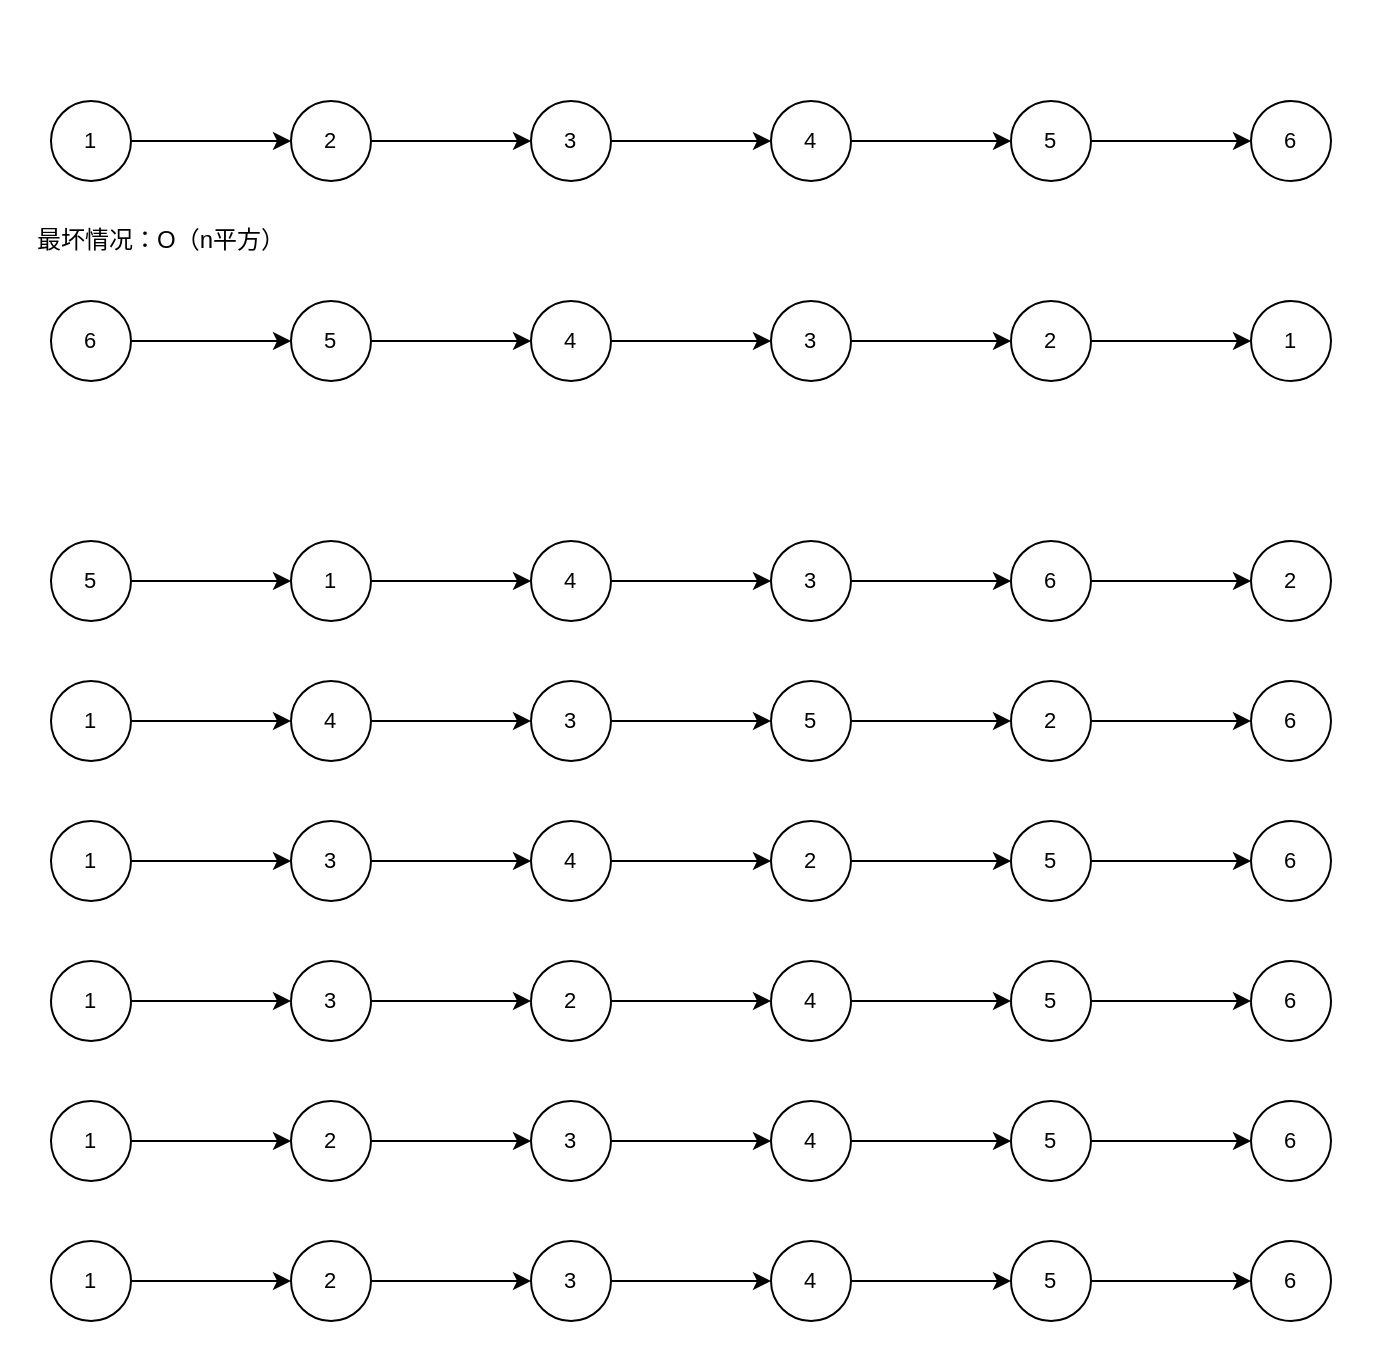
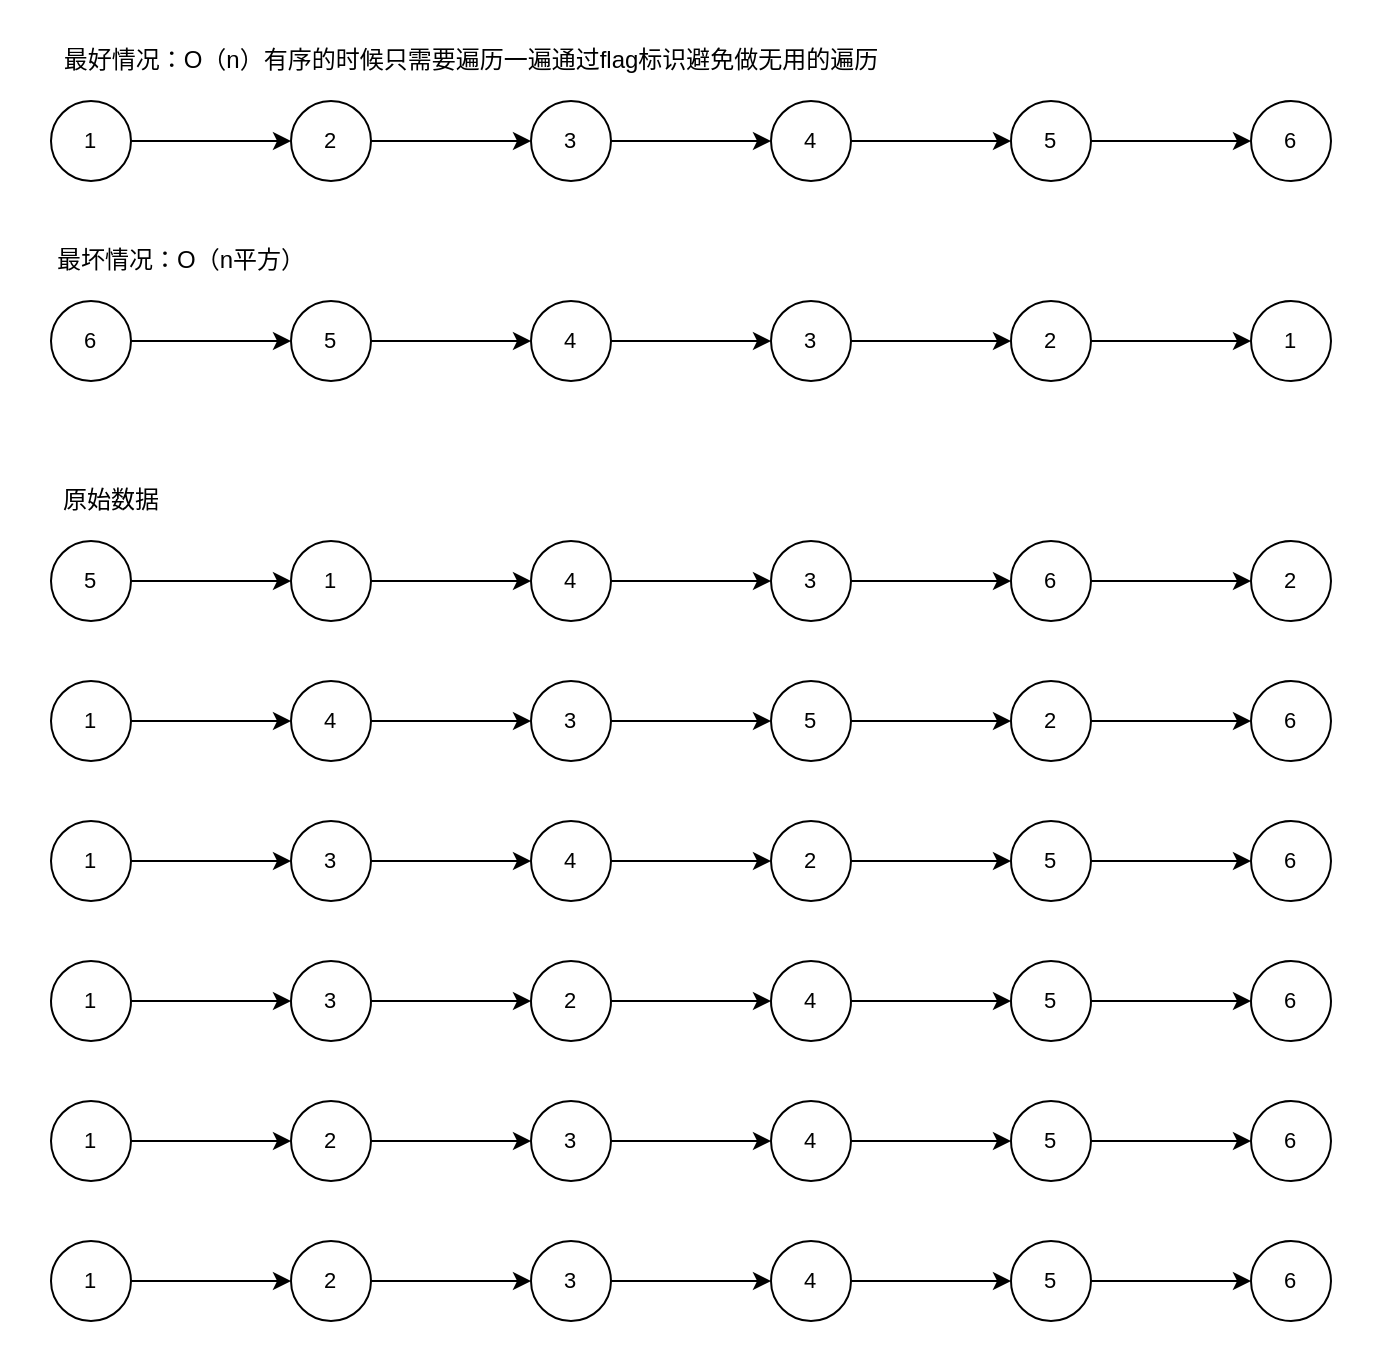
node "最好情况：O（n）有序的时候只需要遍历一遍通过flag标识避免做无用的遍历": added
node "最坏情况：O（n平方）": moved (161, 241) -> (181, 261)
node "原始数据": added
